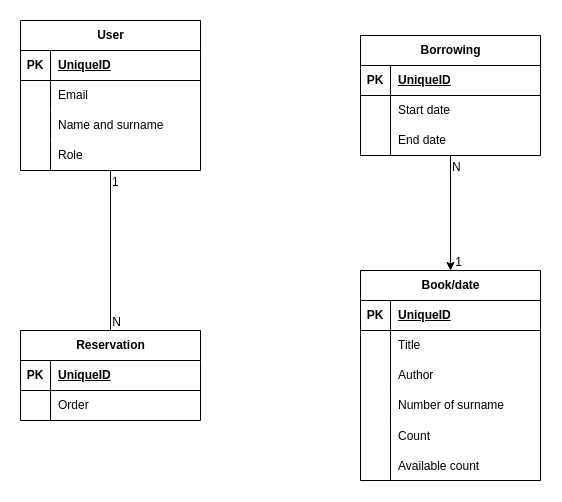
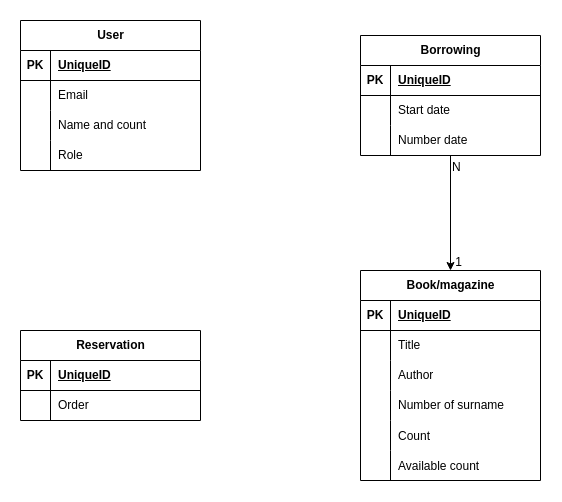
node "Name and surname": label "Name and surname" -> "Name and count"
node "End date": label "End date" -> "Number date"
edge "User" -- "Reservation": removed, labels "1", "N"
node "Book/date": label "Book/date" -> "Book/magazine"
